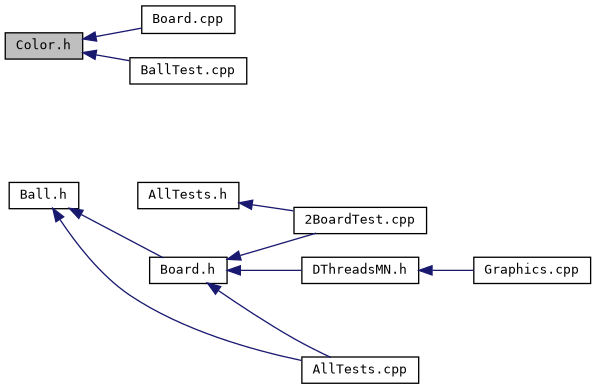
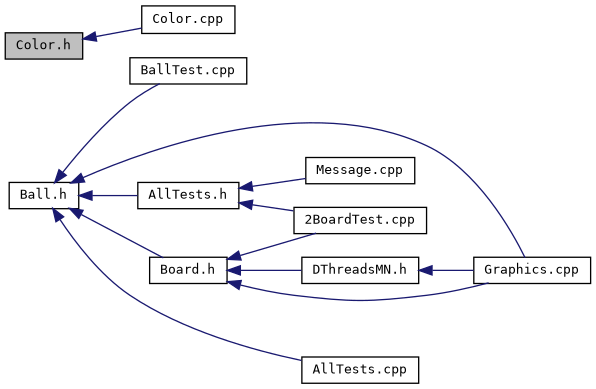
node "Board.cpp": label "Board.cpp" -> "Color.cpp"
edge "BallTest.cpp" -> "Color.h": now "BallTest.cpp" -> "Ball.h"
edge "Graphics.cpp" -> "Ball.h": added
node "Message.cpp": added
edge "AllTests.h" -> "Ball.h": added
edge "AllTests.cpp" -> "Board.h": now "Graphics.cpp" -> "Board.h"
